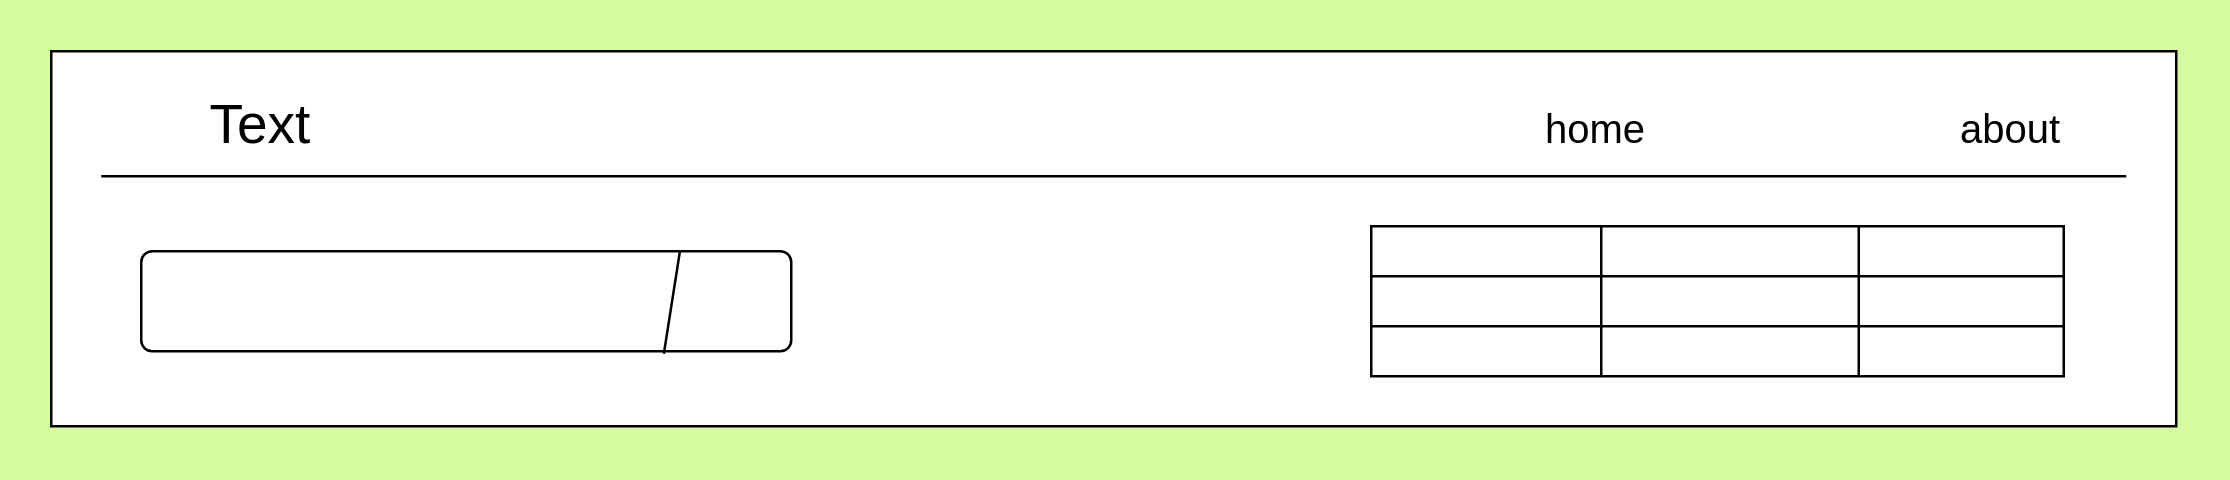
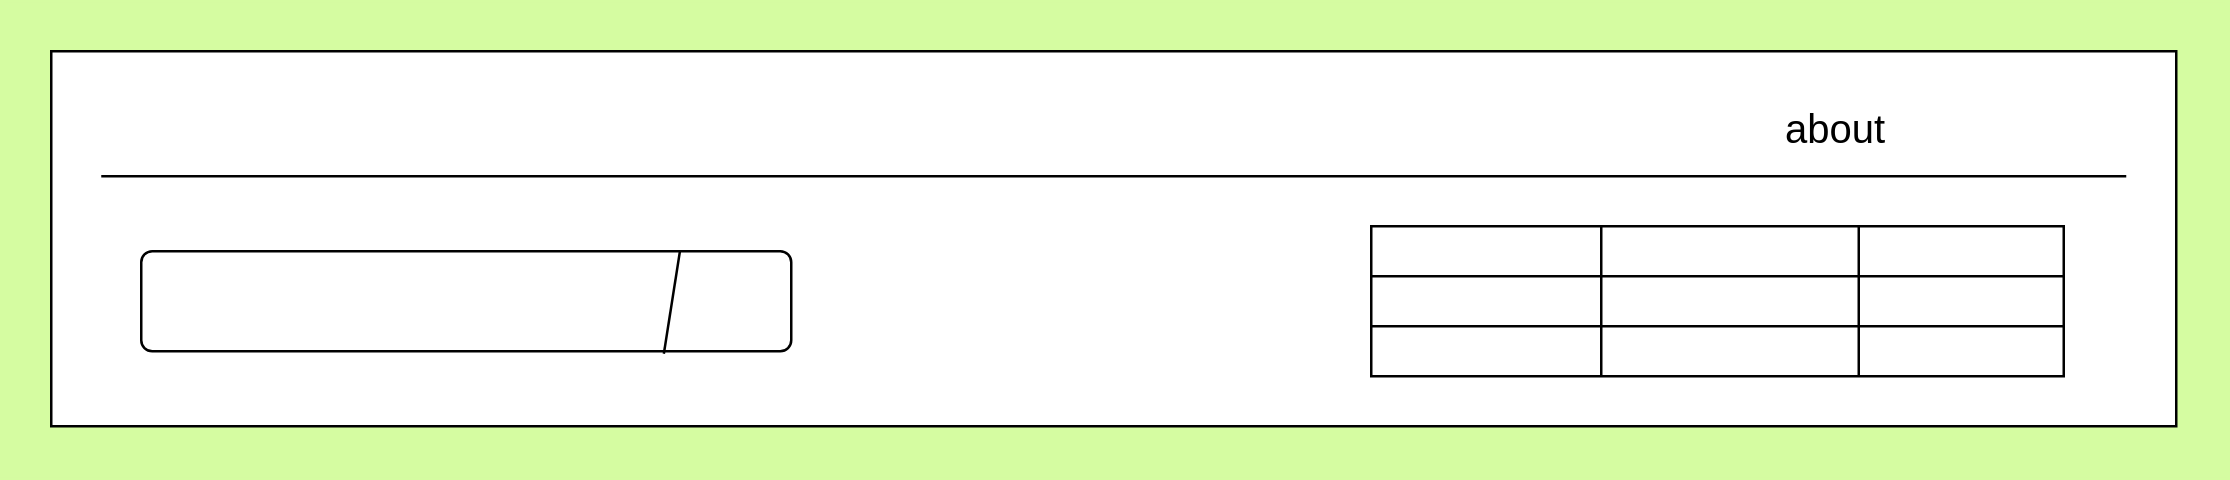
node "Text": removed
node "home": removed
node "about": moved (2011, 126) -> (1836, 126)
